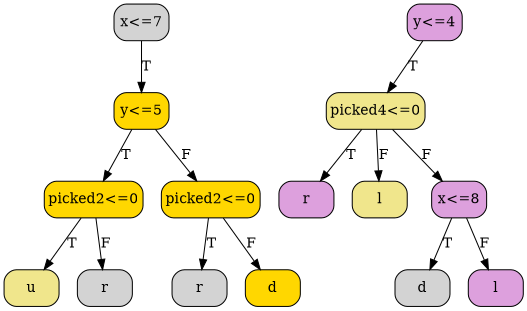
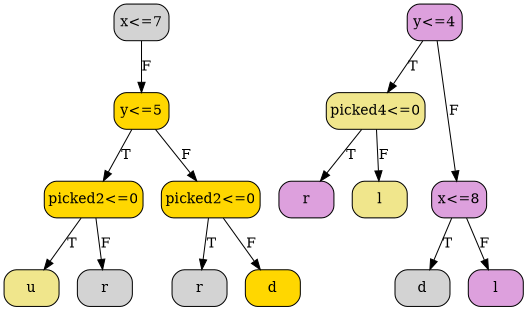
edge "x<=7" -> "y<=5": label "T" -> "F"
edge "picked4<=0" -> "x<=8": now "y<=4" -> "x<=8"
